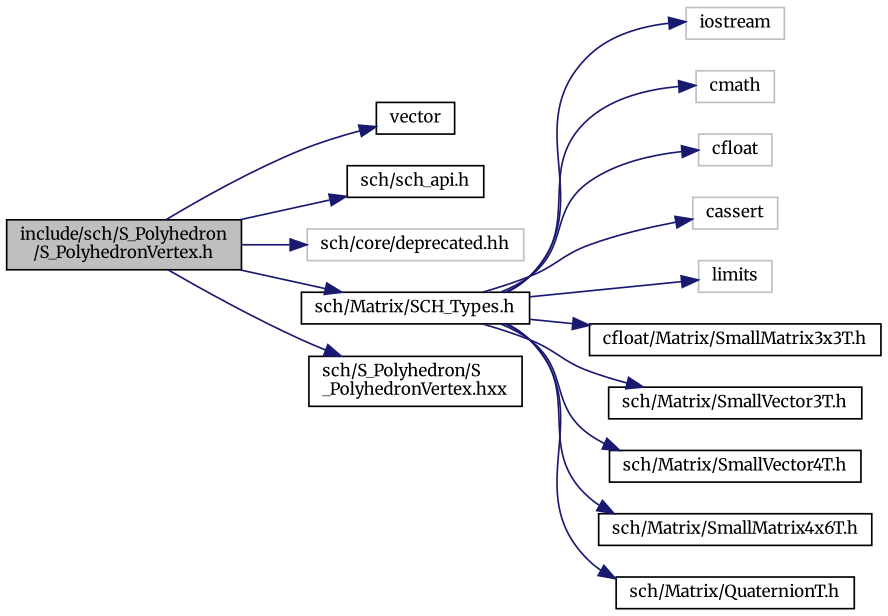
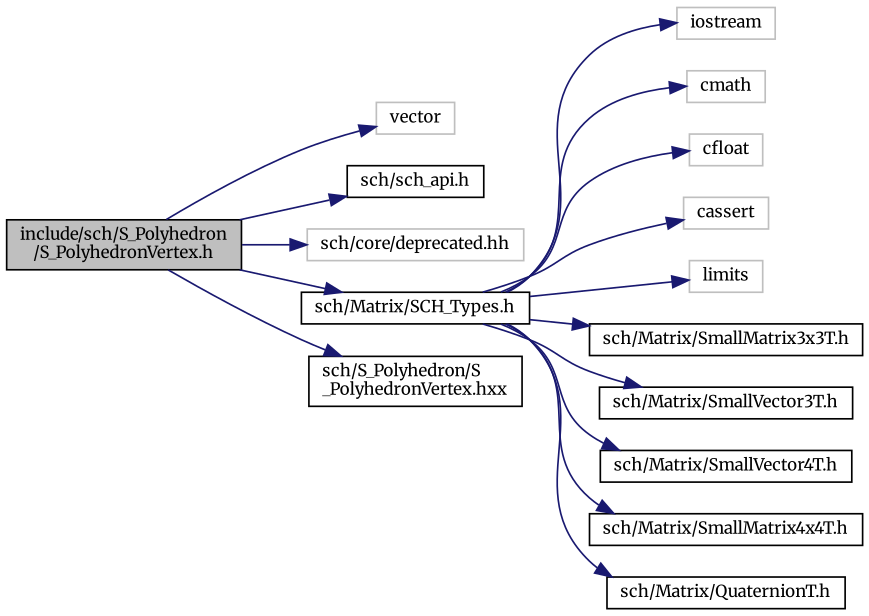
node "vector": color black -> grey75
node "cfloat/Matrix/SmallMatrix3x3T.h": label "cfloat/Matrix/SmallMatrix3x3T.h" -> "sch/Matrix/SmallMatrix3x3T.h"
node "sch/Matrix/SmallMatrix4x6T.h": label "sch/Matrix/SmallMatrix4x6T.h" -> "sch/Matrix/SmallMatrix4x4T.h"
